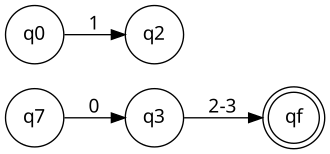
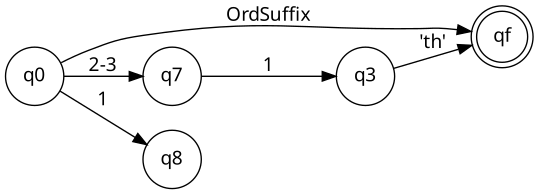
edge "q0" -> "qf": added, label "OrdSuffix"
node "q2": label "q2" -> "q8"
edge "q0" -> "q7": added, label "2-3"
edge "q7" -> "q3": label "0" -> "1"
edge "q3" -> "qf": label "2-3" -> "'th'"
